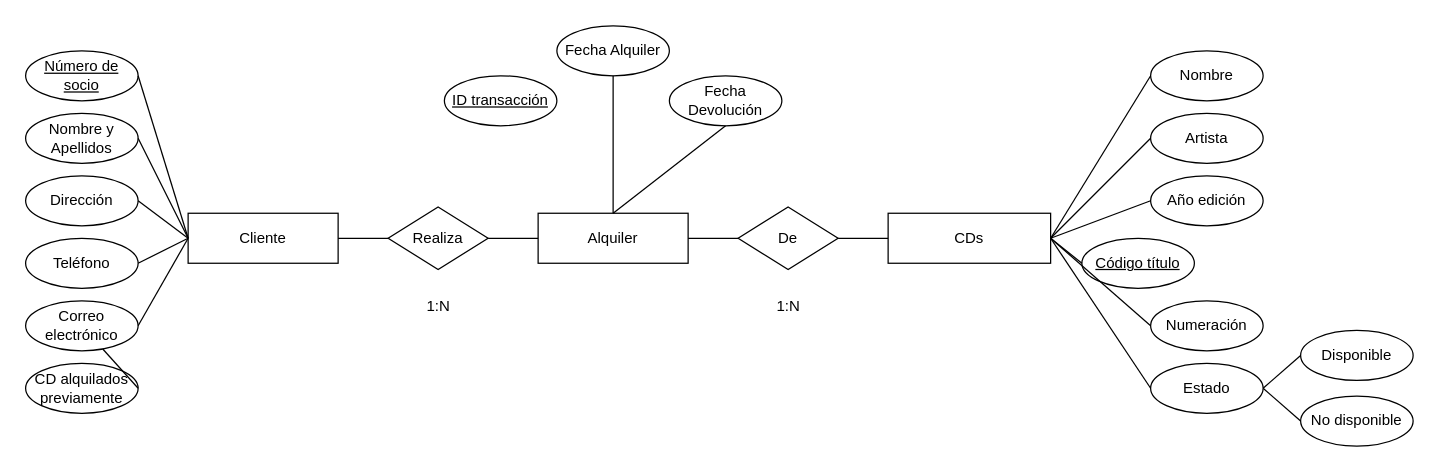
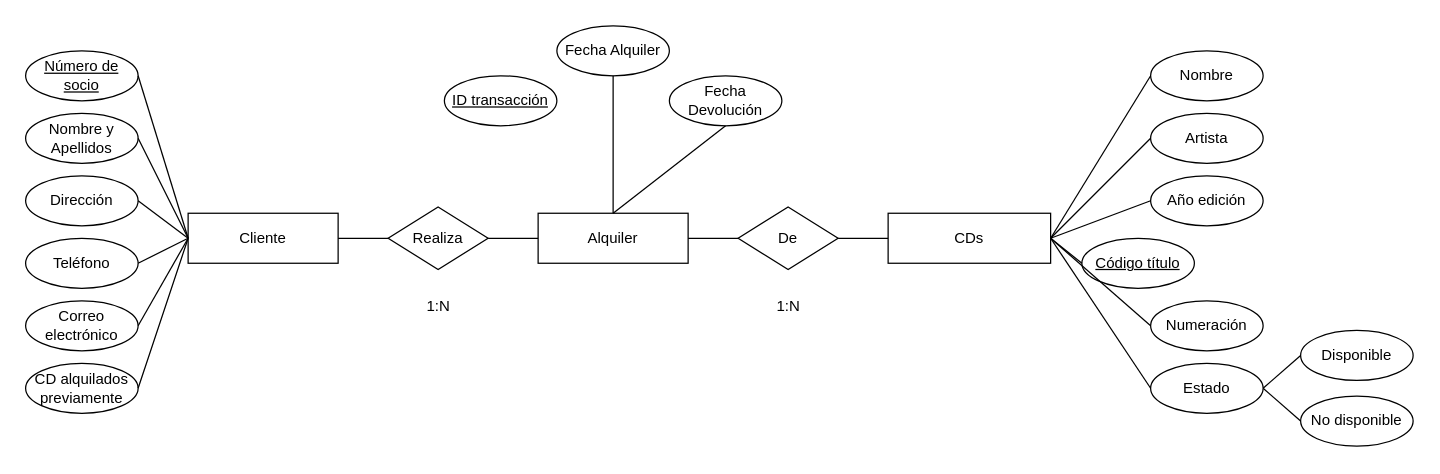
edge "Correo electrónico" -- "CD alquilados previamente": now "Cliente" -- "CD alquilados previamente"
